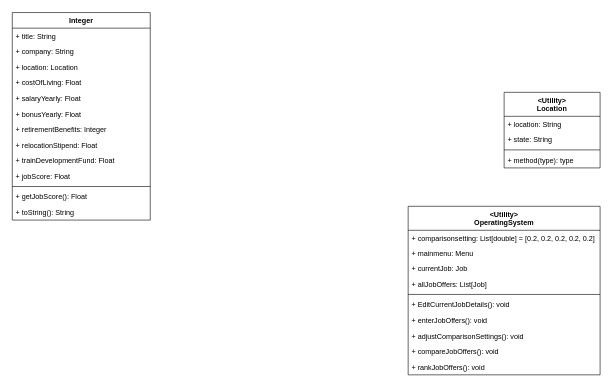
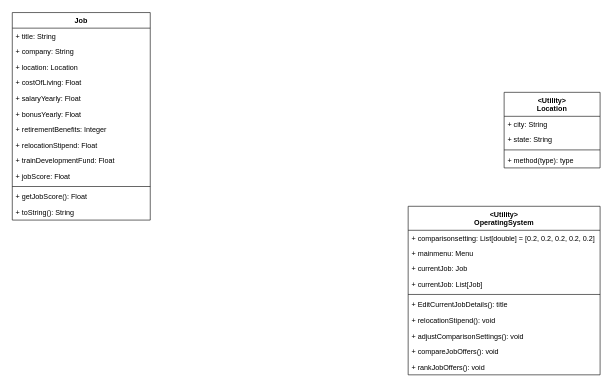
node "Integer": label "Integer" -> "Job"
node "+ location: String": label "+ location: String" -> "+ city: String"
node "+ allJobOffers: List[Job]": label "+ allJobOffers: List[Job]" -> "+ currentJob: List[Job]"
node "+ EditCurrentJobDetails(): void": label "+ EditCurrentJobDetails(): void" -> "+ EditCurrentJobDetails(): title"
node "+ enterJobOffers(): void": label "+ enterJobOffers(): void" -> "+ relocationStipend(): void"
